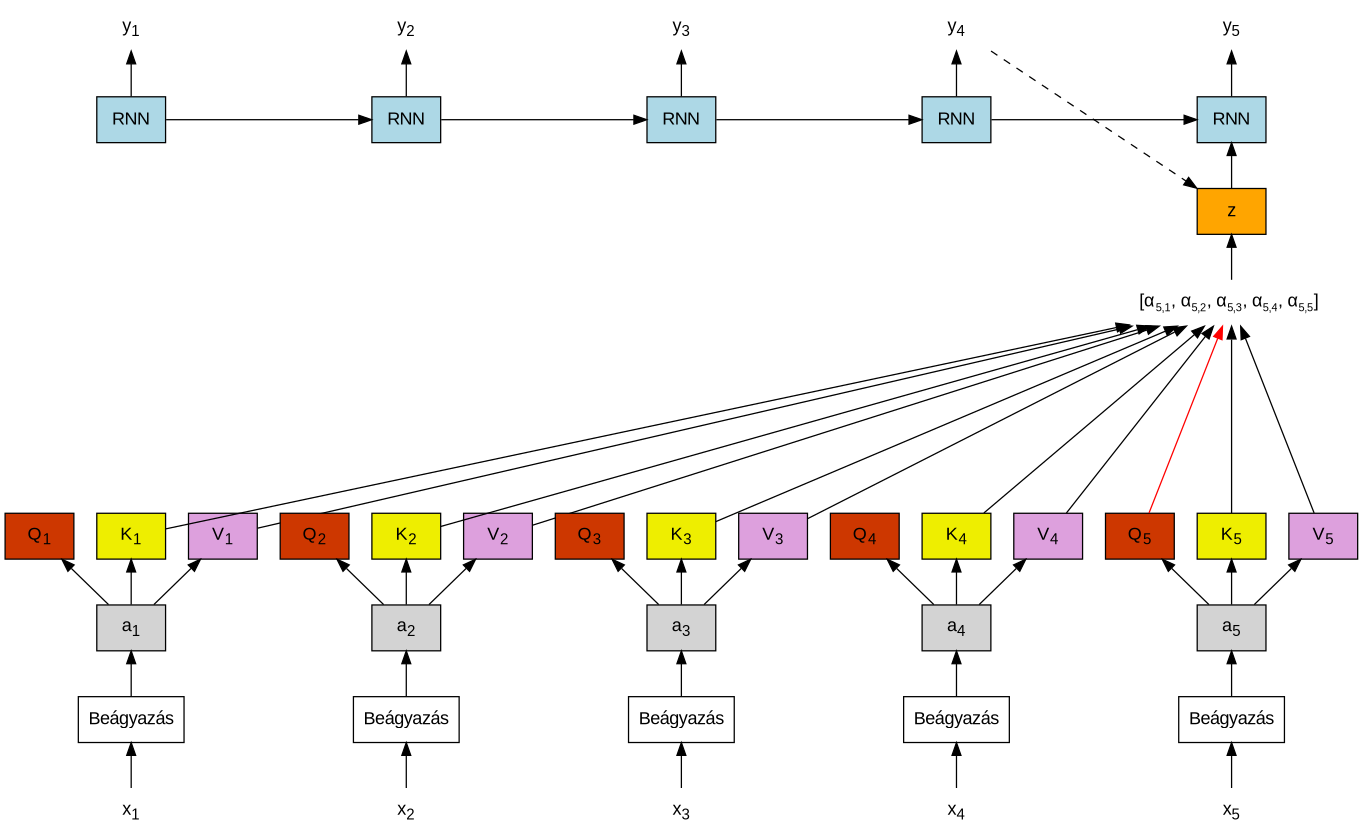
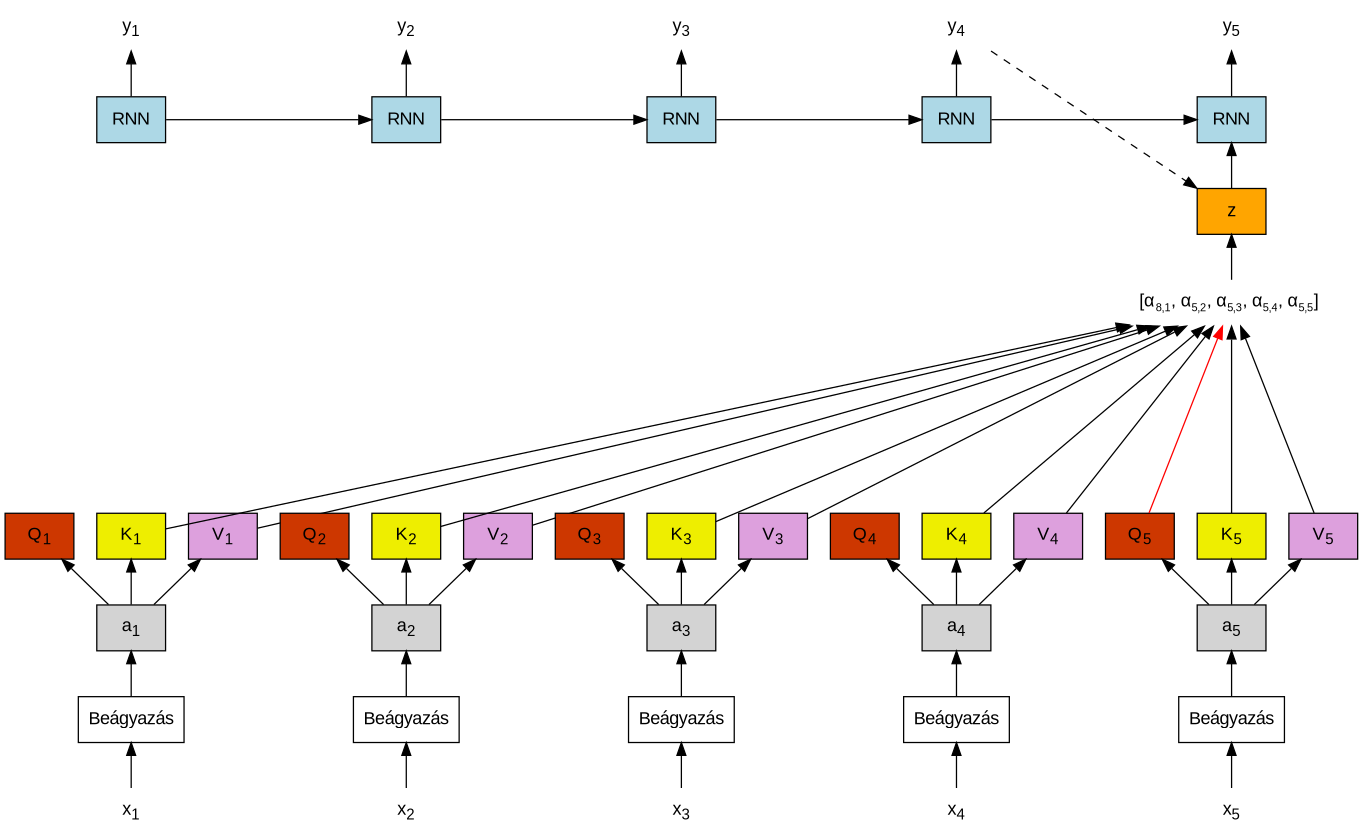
node "[α": text "5,1" -> "8,1"
